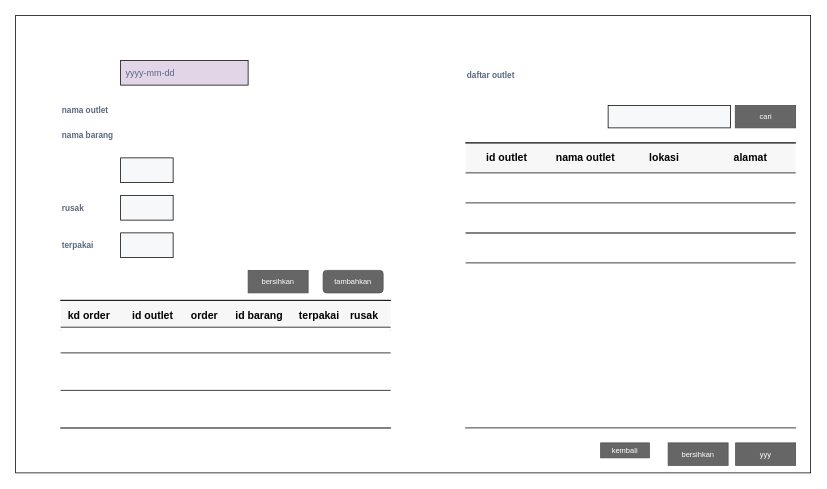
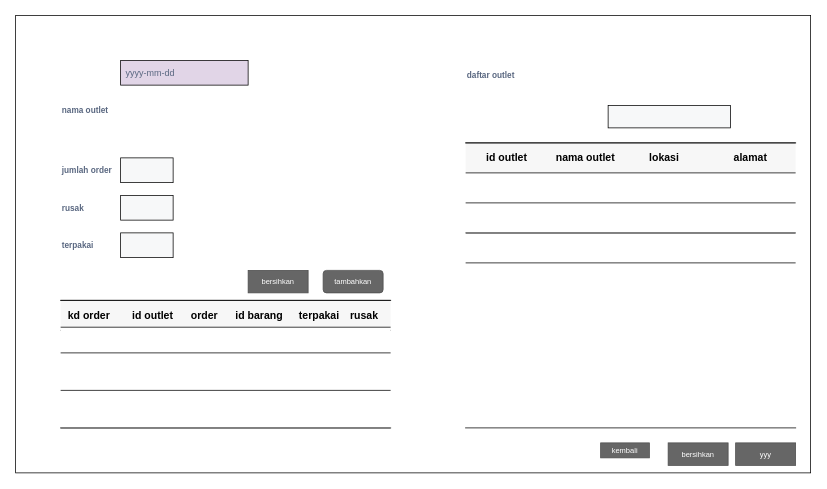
node "cari": removed
node "nama barang": removed
node "jumlah order": added
